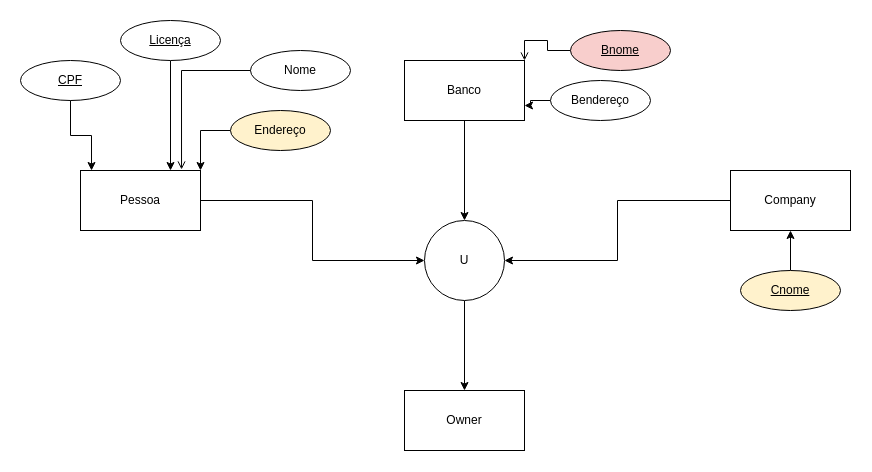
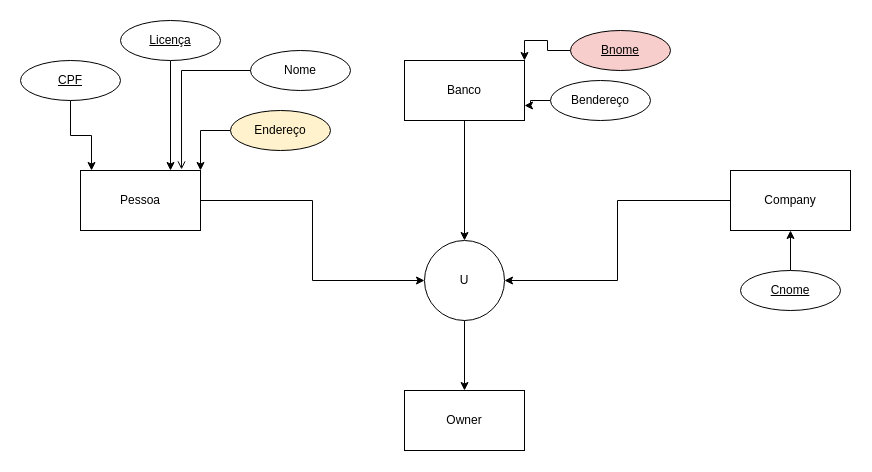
edge "Bnome" -> "Banco": arrowhead open -> classic
node "U": moved (465, 261) -> (465, 281)
node "Cnome": fillcolor #fff2cc -> #ffffff
